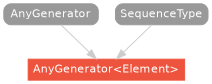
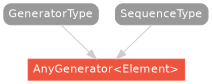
node "AnyGenerator": label "AnyGenerator" -> "GeneratorType"
